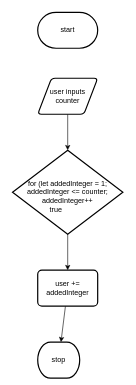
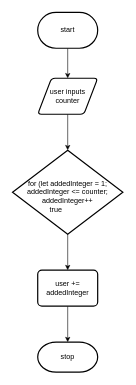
edge "start" -> "user inputs counter": added
node "stop": size 42x36 -> 60x30
